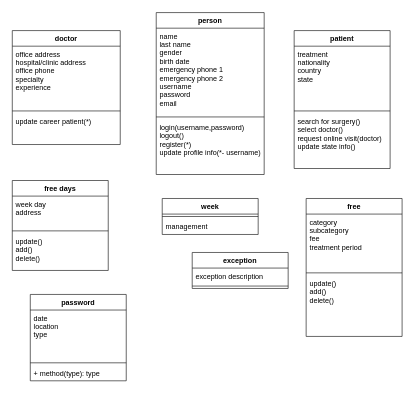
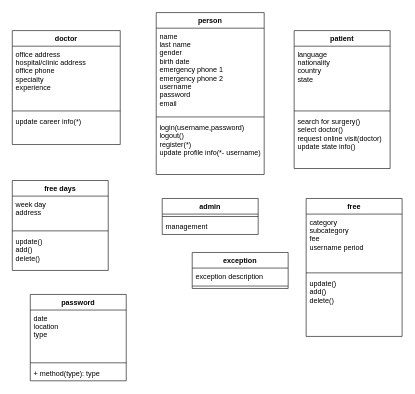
node "treatment nationality country state": label "treatment nationality country state" -> "language nationality country state"
node "update career patient(*)": label "update career patient(*)" -> "update career info(*)"
node "week": label "week" -> "admin"
node "category subcategory fee treatment period": label "category subcategory fee treatment period" -> "category subcategory fee username period"
